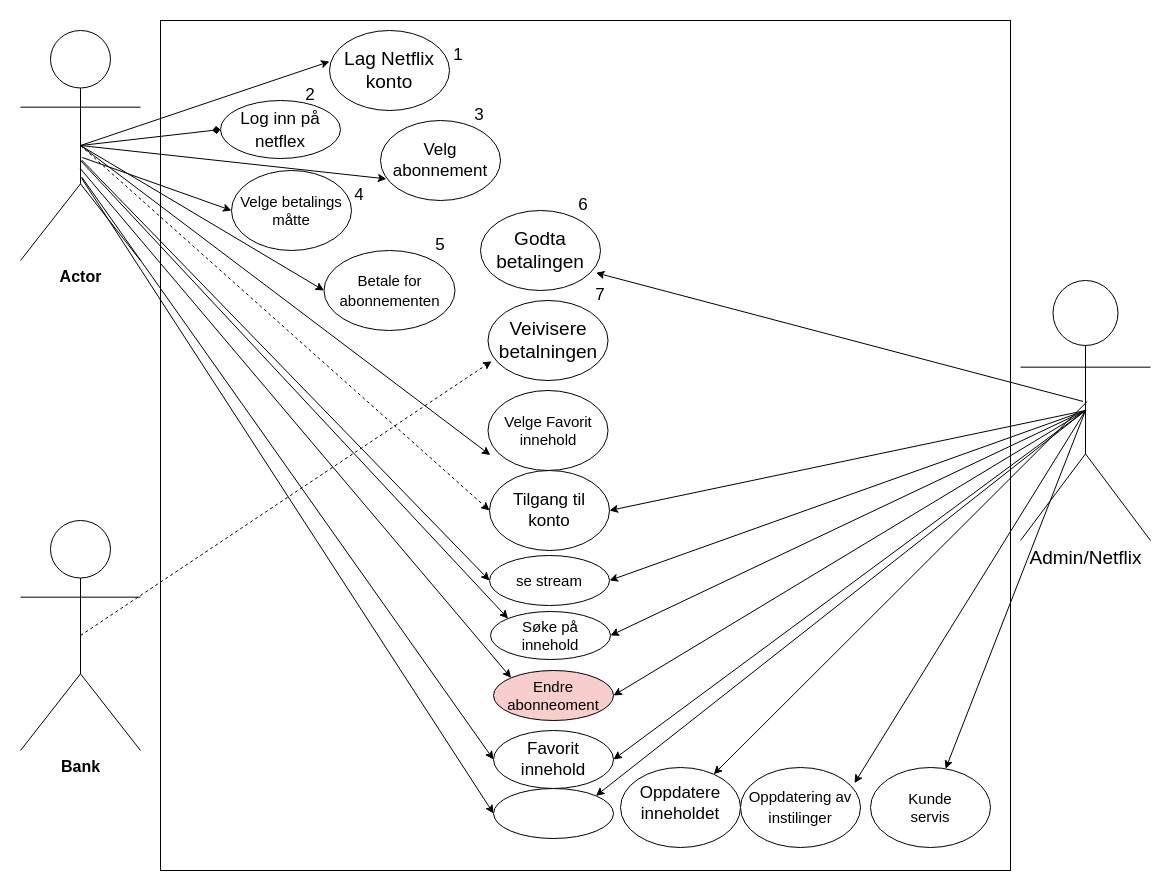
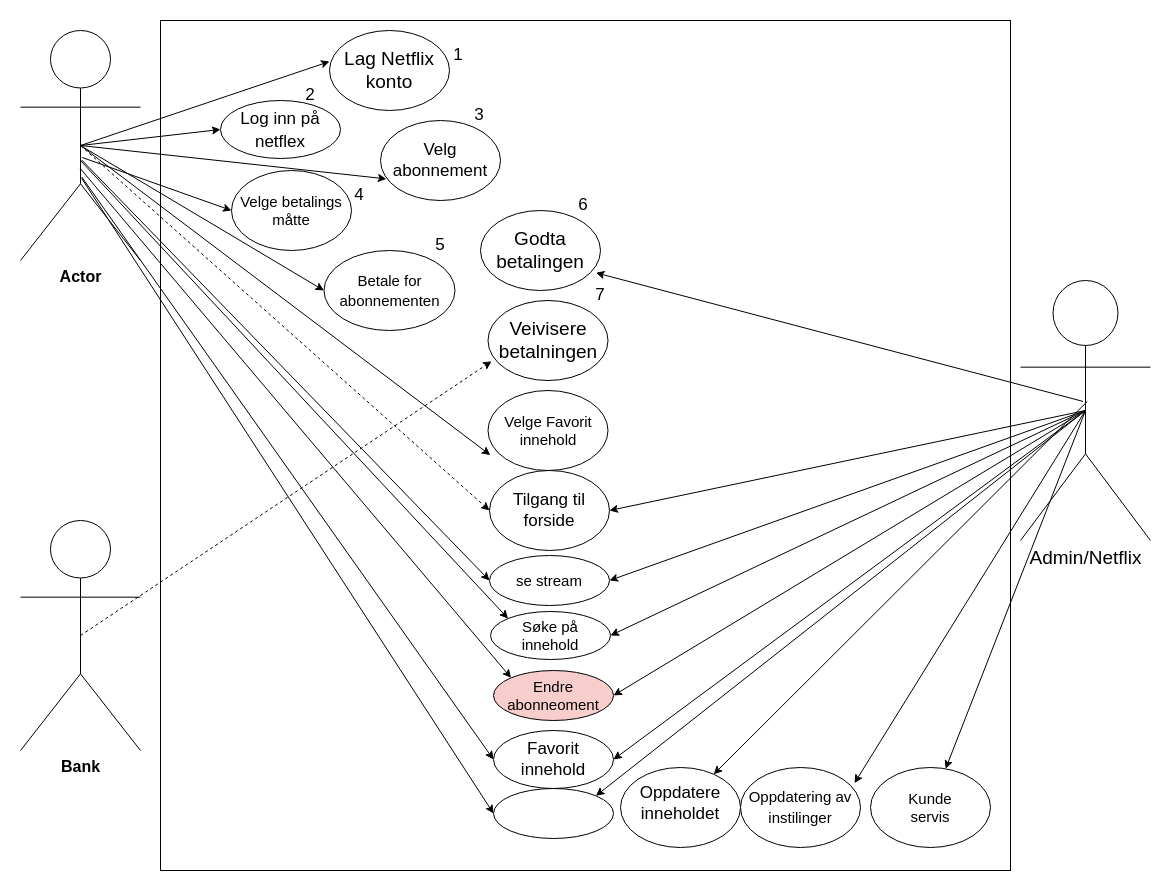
edge "Actor" -> "Log inn på netflex": arrowhead diamond -> classic
node "Tilgang til konto": label "Tilgang til konto" -> "Tilgang til forside"
